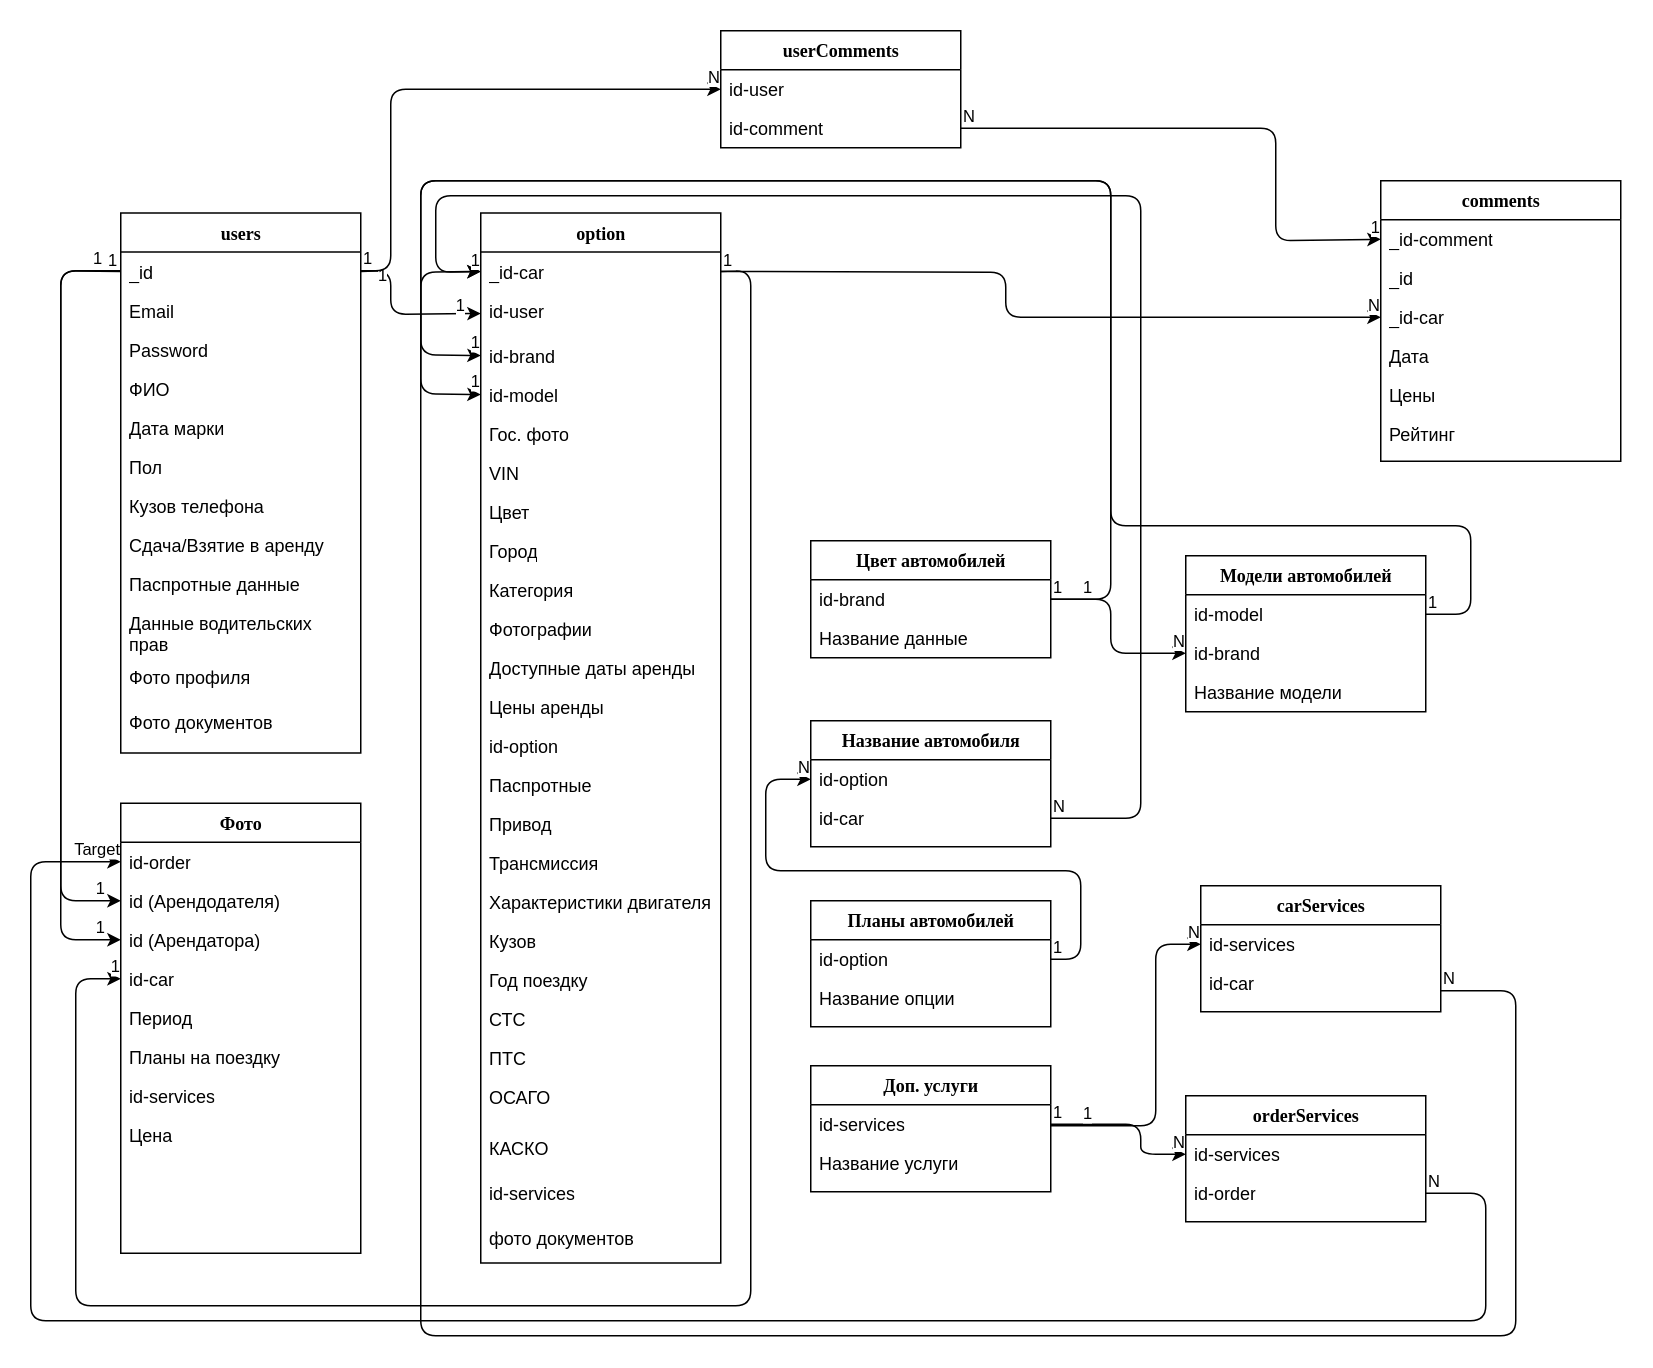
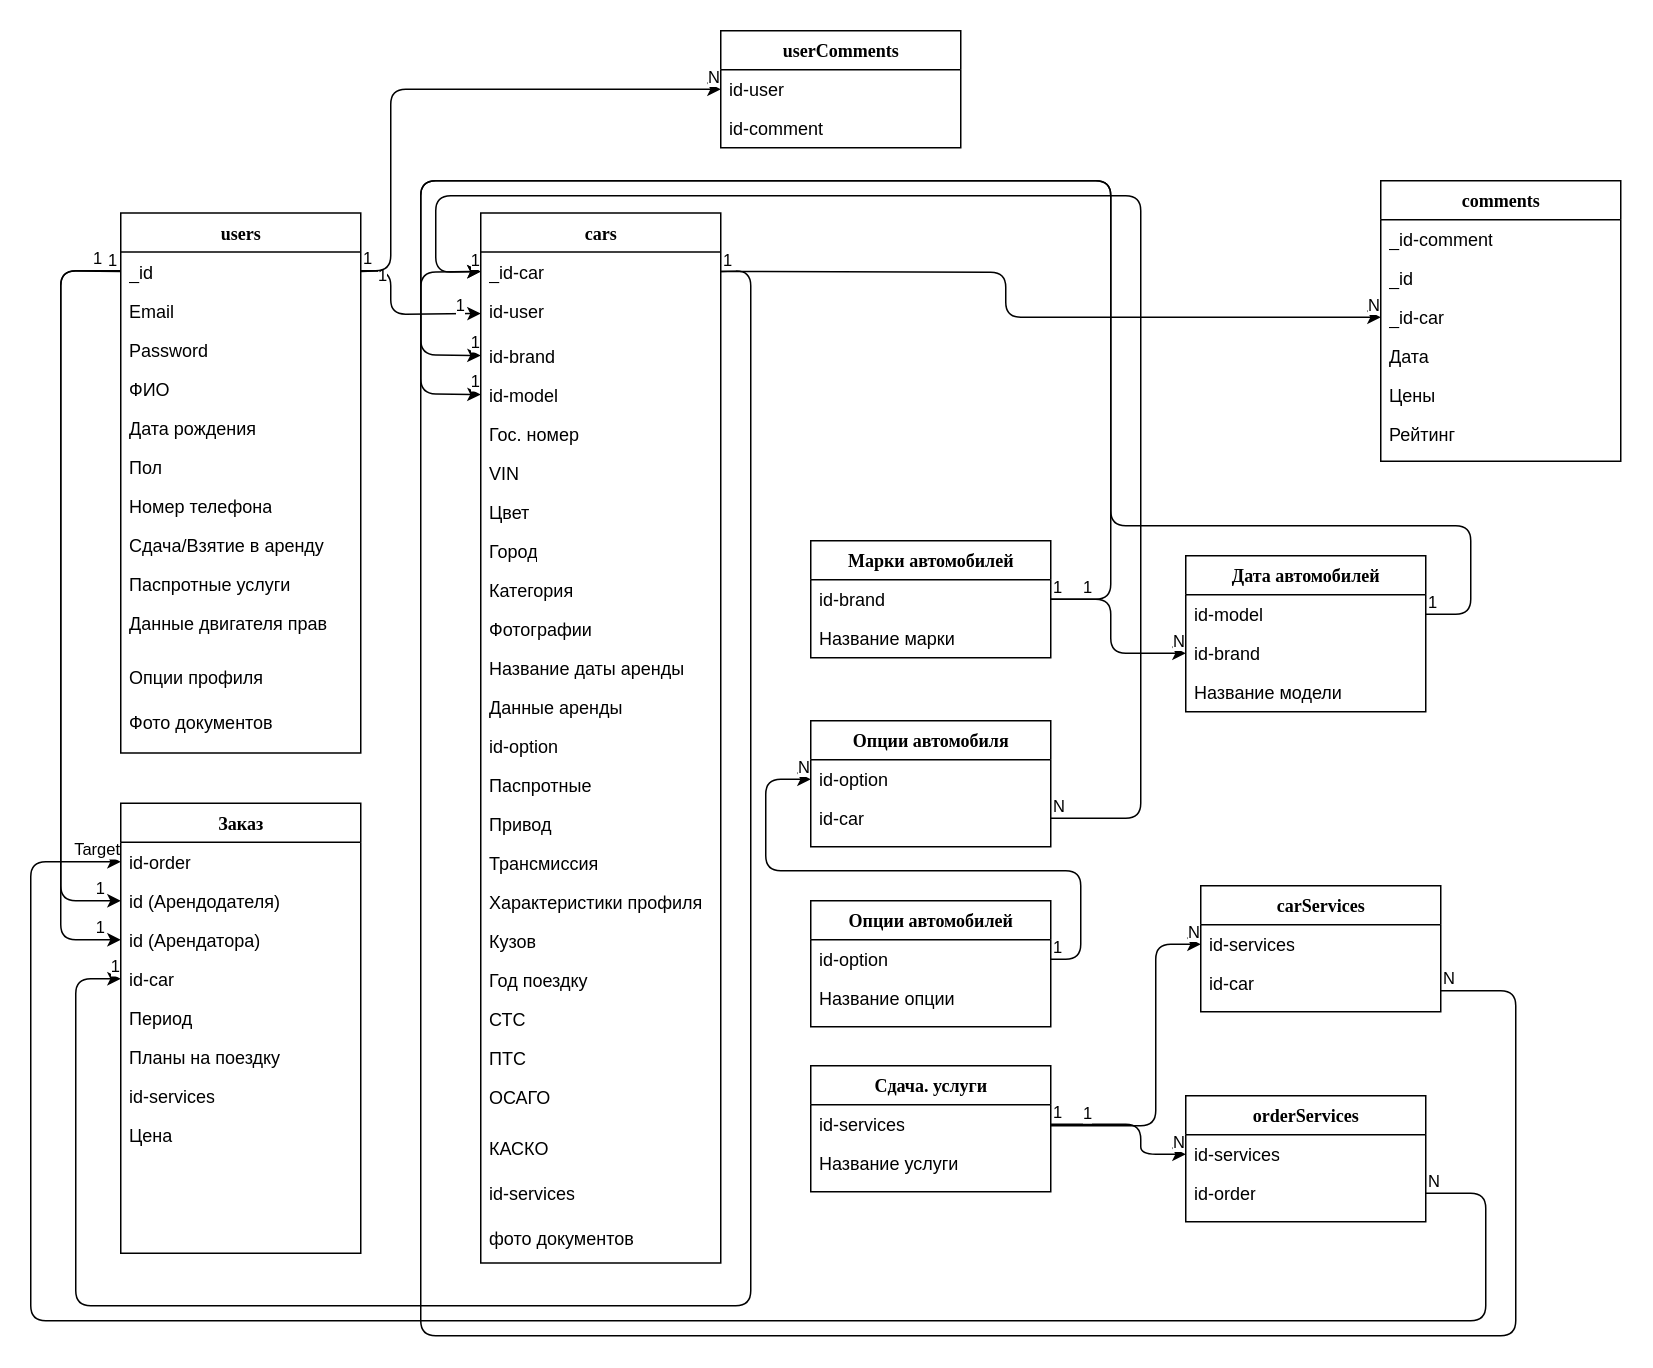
edge "id-comment" -> "_id-comment": removed, labels "N", "1"
node "option": label "option" -> "cars"
node "Дата марки": label "Дата марки" -> "Дата рождения"
node "Гос. фото": label "Гос. фото" -> "Гос. номер"
node "Кузов телефона": label "Кузов телефона" -> "Номер телефона"
node "Цвет автомобилей": label "Цвет автомобилей" -> "Марки автомобилей"
node "Модели автомобилей": label "Модели автомобилей" -> "Дата автомобилей"
node "Паспротные данные": label "Паспротные данные" -> "Паспротные услуги"
node "Данные водительских прав": label "Данные водительских прав" -> "Данные двигателя прав"
node "Название данные": label "Название данные" -> "Название марки"
node "Доступные даты аренды": label "Доступные даты аренды" -> "Название даты аренды"
node "Фото профиля": label "Фото профиля" -> "Опции профиля"
node "Цены аренды": label "Цены аренды" -> "Данные аренды"
node "Название автомобиля": label "Название автомобиля" -> "Опции автомобиля"
node "Фото": label "Фото" -> "Заказ"
node "Характеристики двигателя": label "Характеристики двигателя" -> "Характеристики профиля"
node "Планы автомобилей": label "Планы автомобилей" -> "Опции автомобилей"
node "Доп. услуги": label "Доп. услуги" -> "Сдача. услуги"
